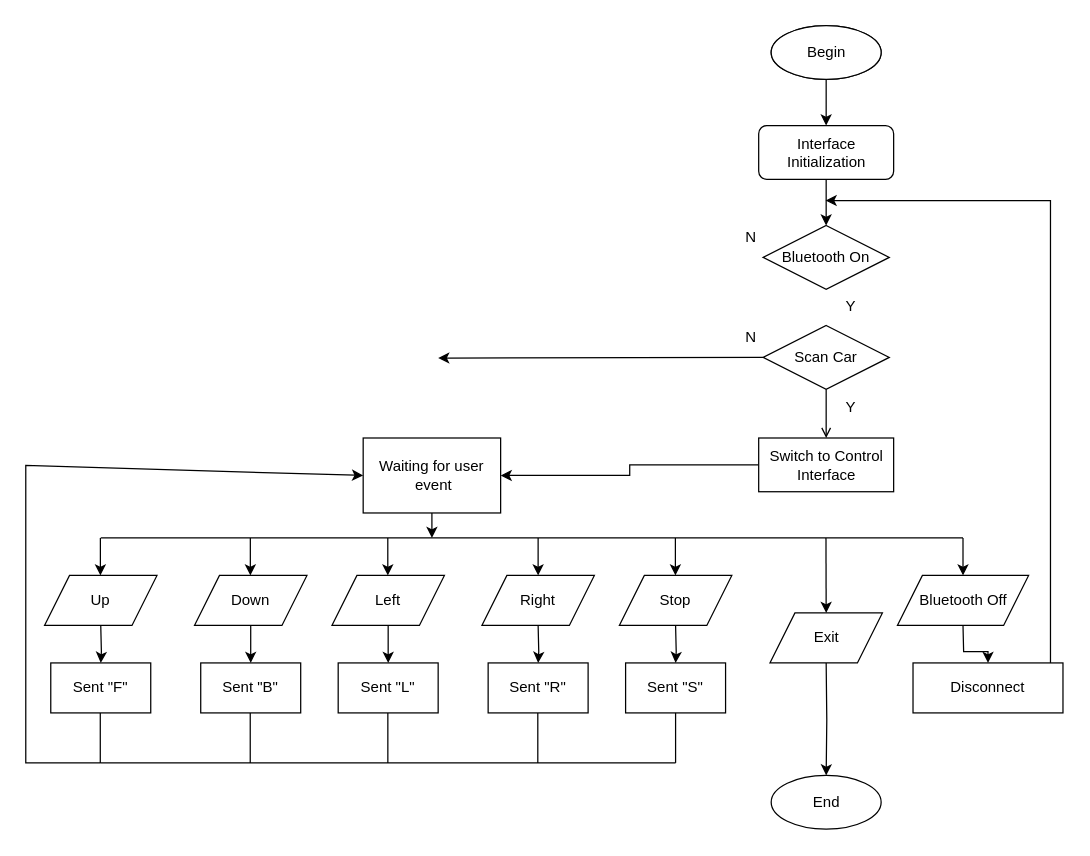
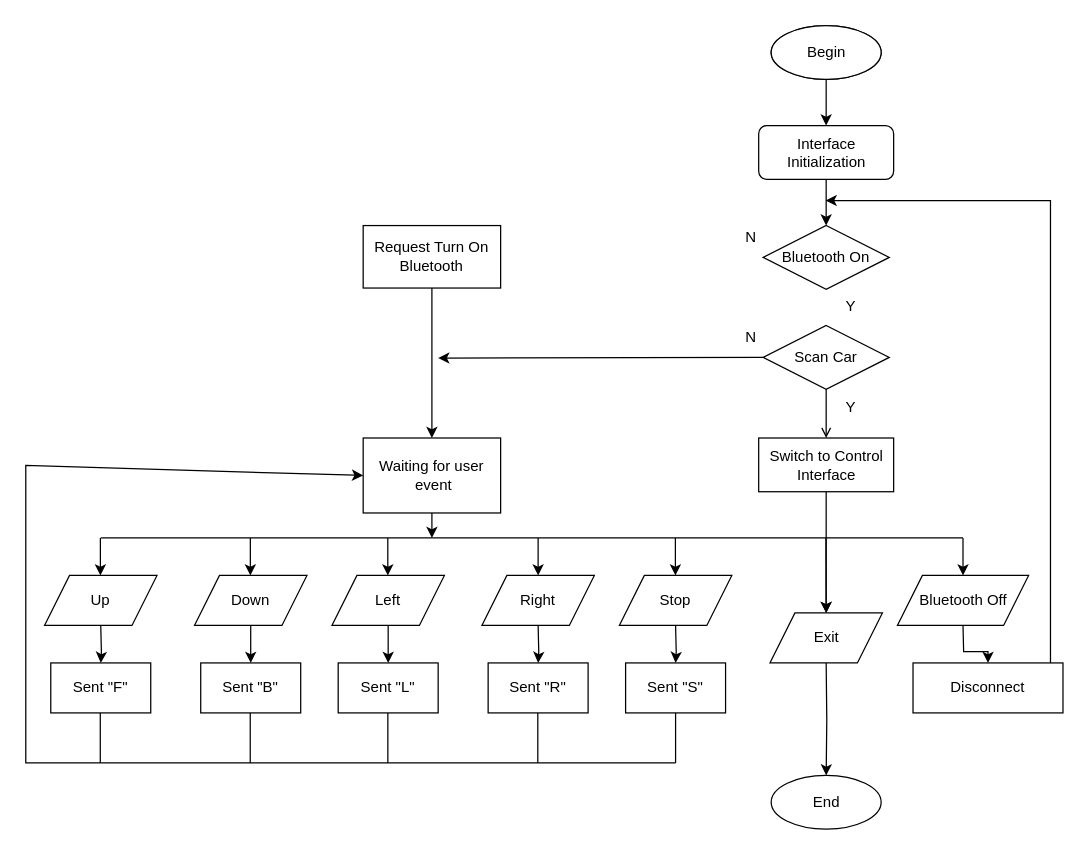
node "Request Turn On Bluetooth": added
edge "Request Turn On Bluetooth" -> "Waiting for user event": added
edge "Switch to Control Interface" -> "Waiting for user event": now "Switch to Control Interface" -> "Exit"
